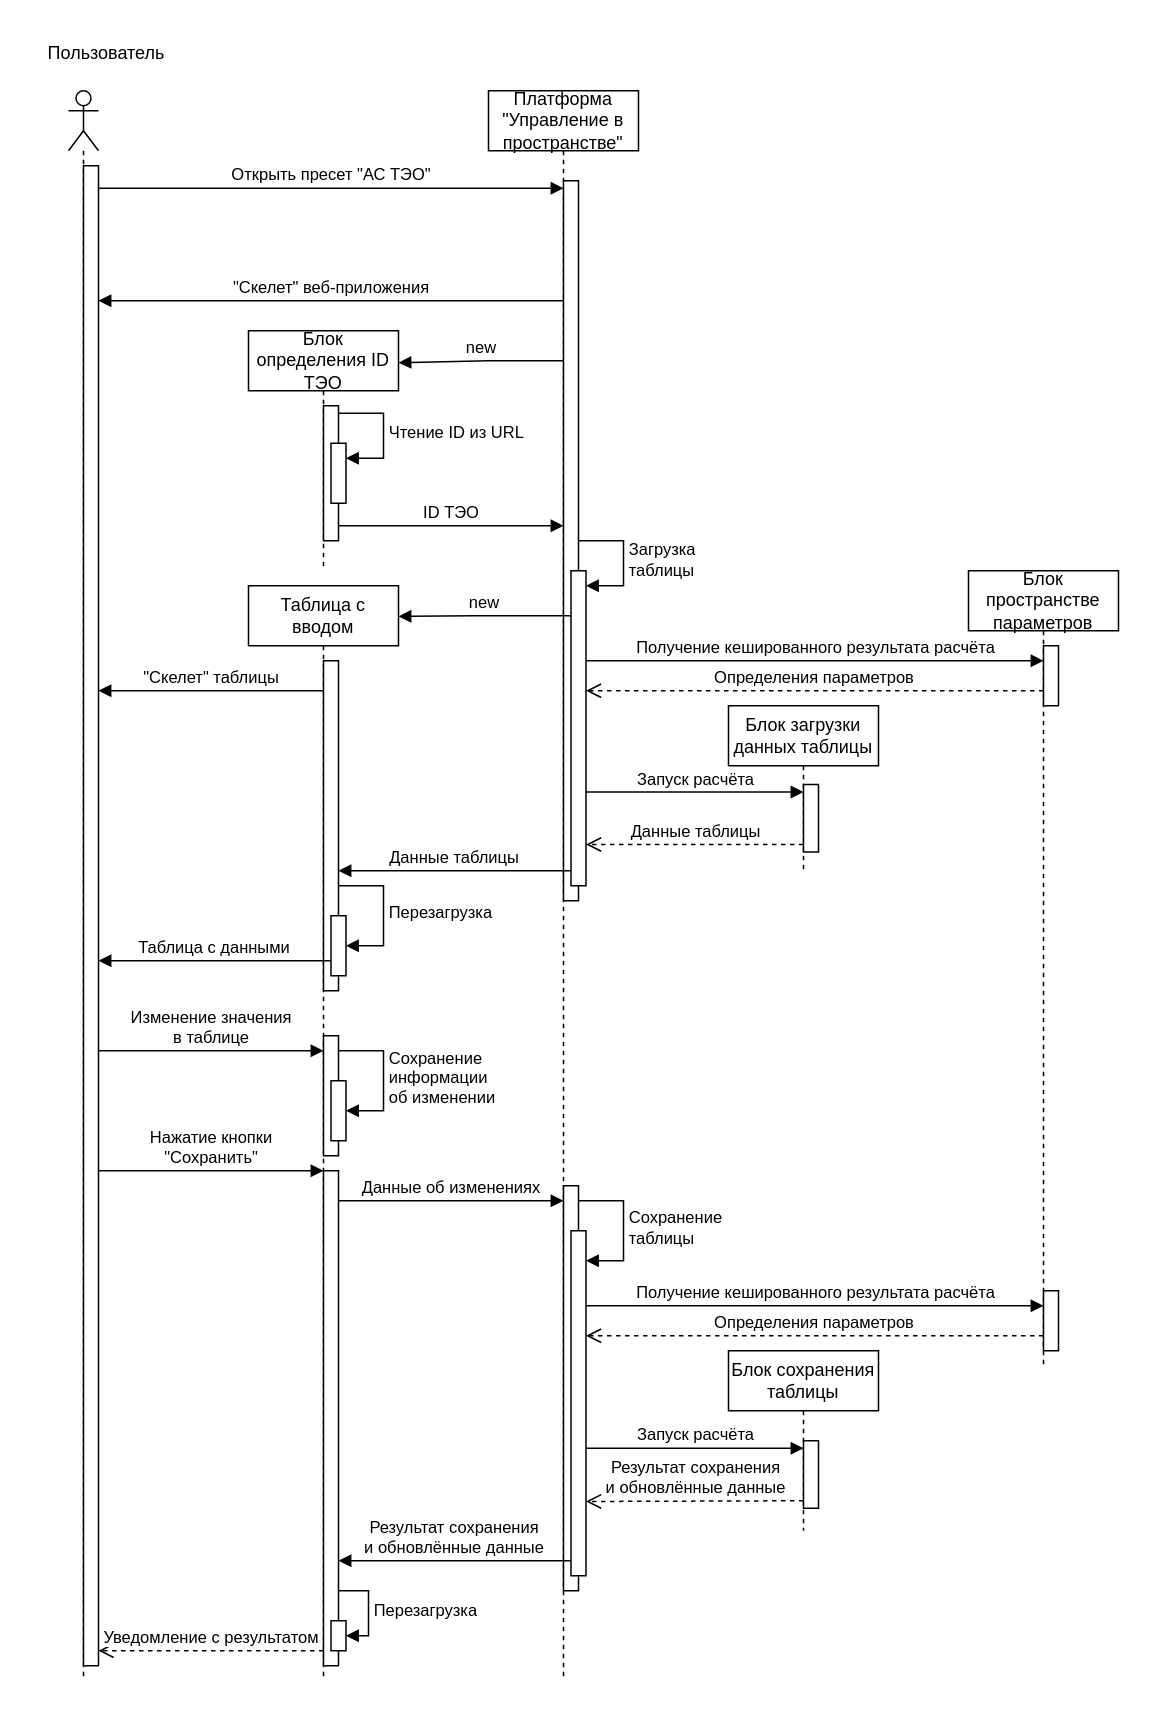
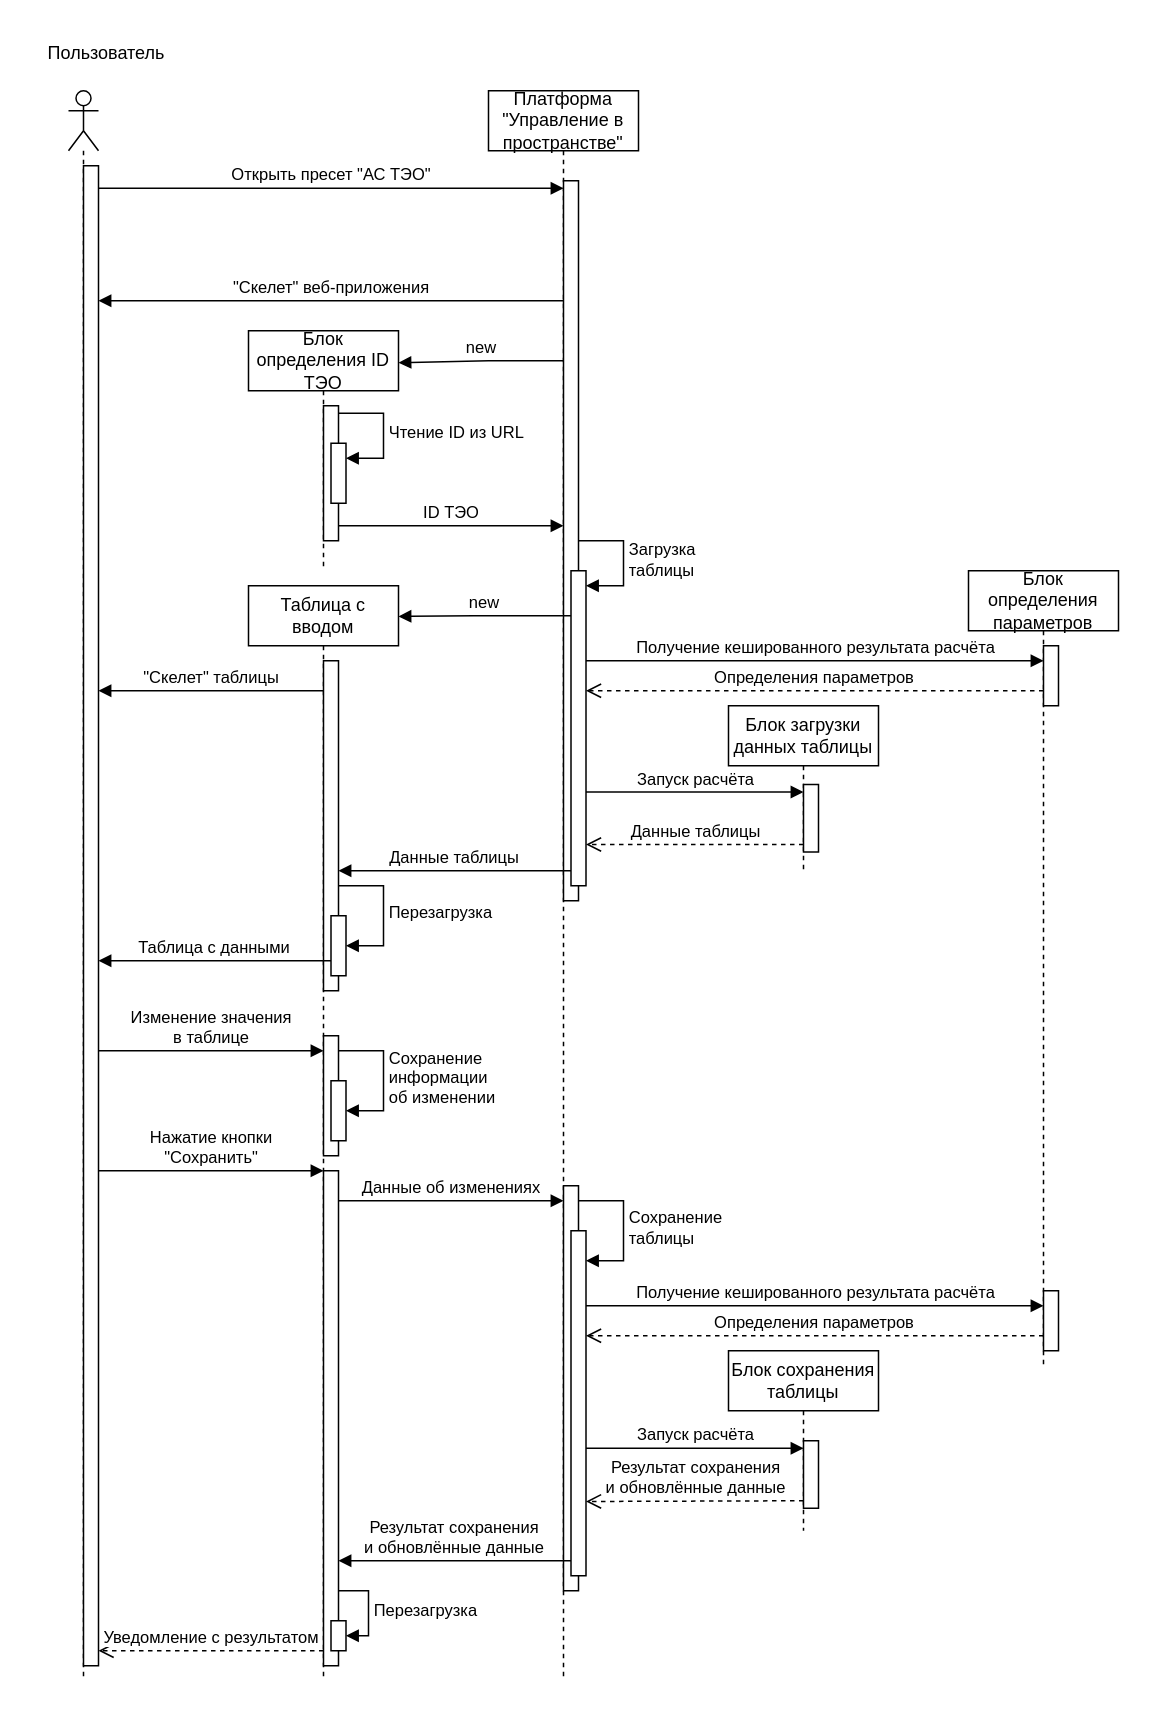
node "Блок пространстве параметров": label "Блок пространстве параметров" -> "Блок определения параметров"
